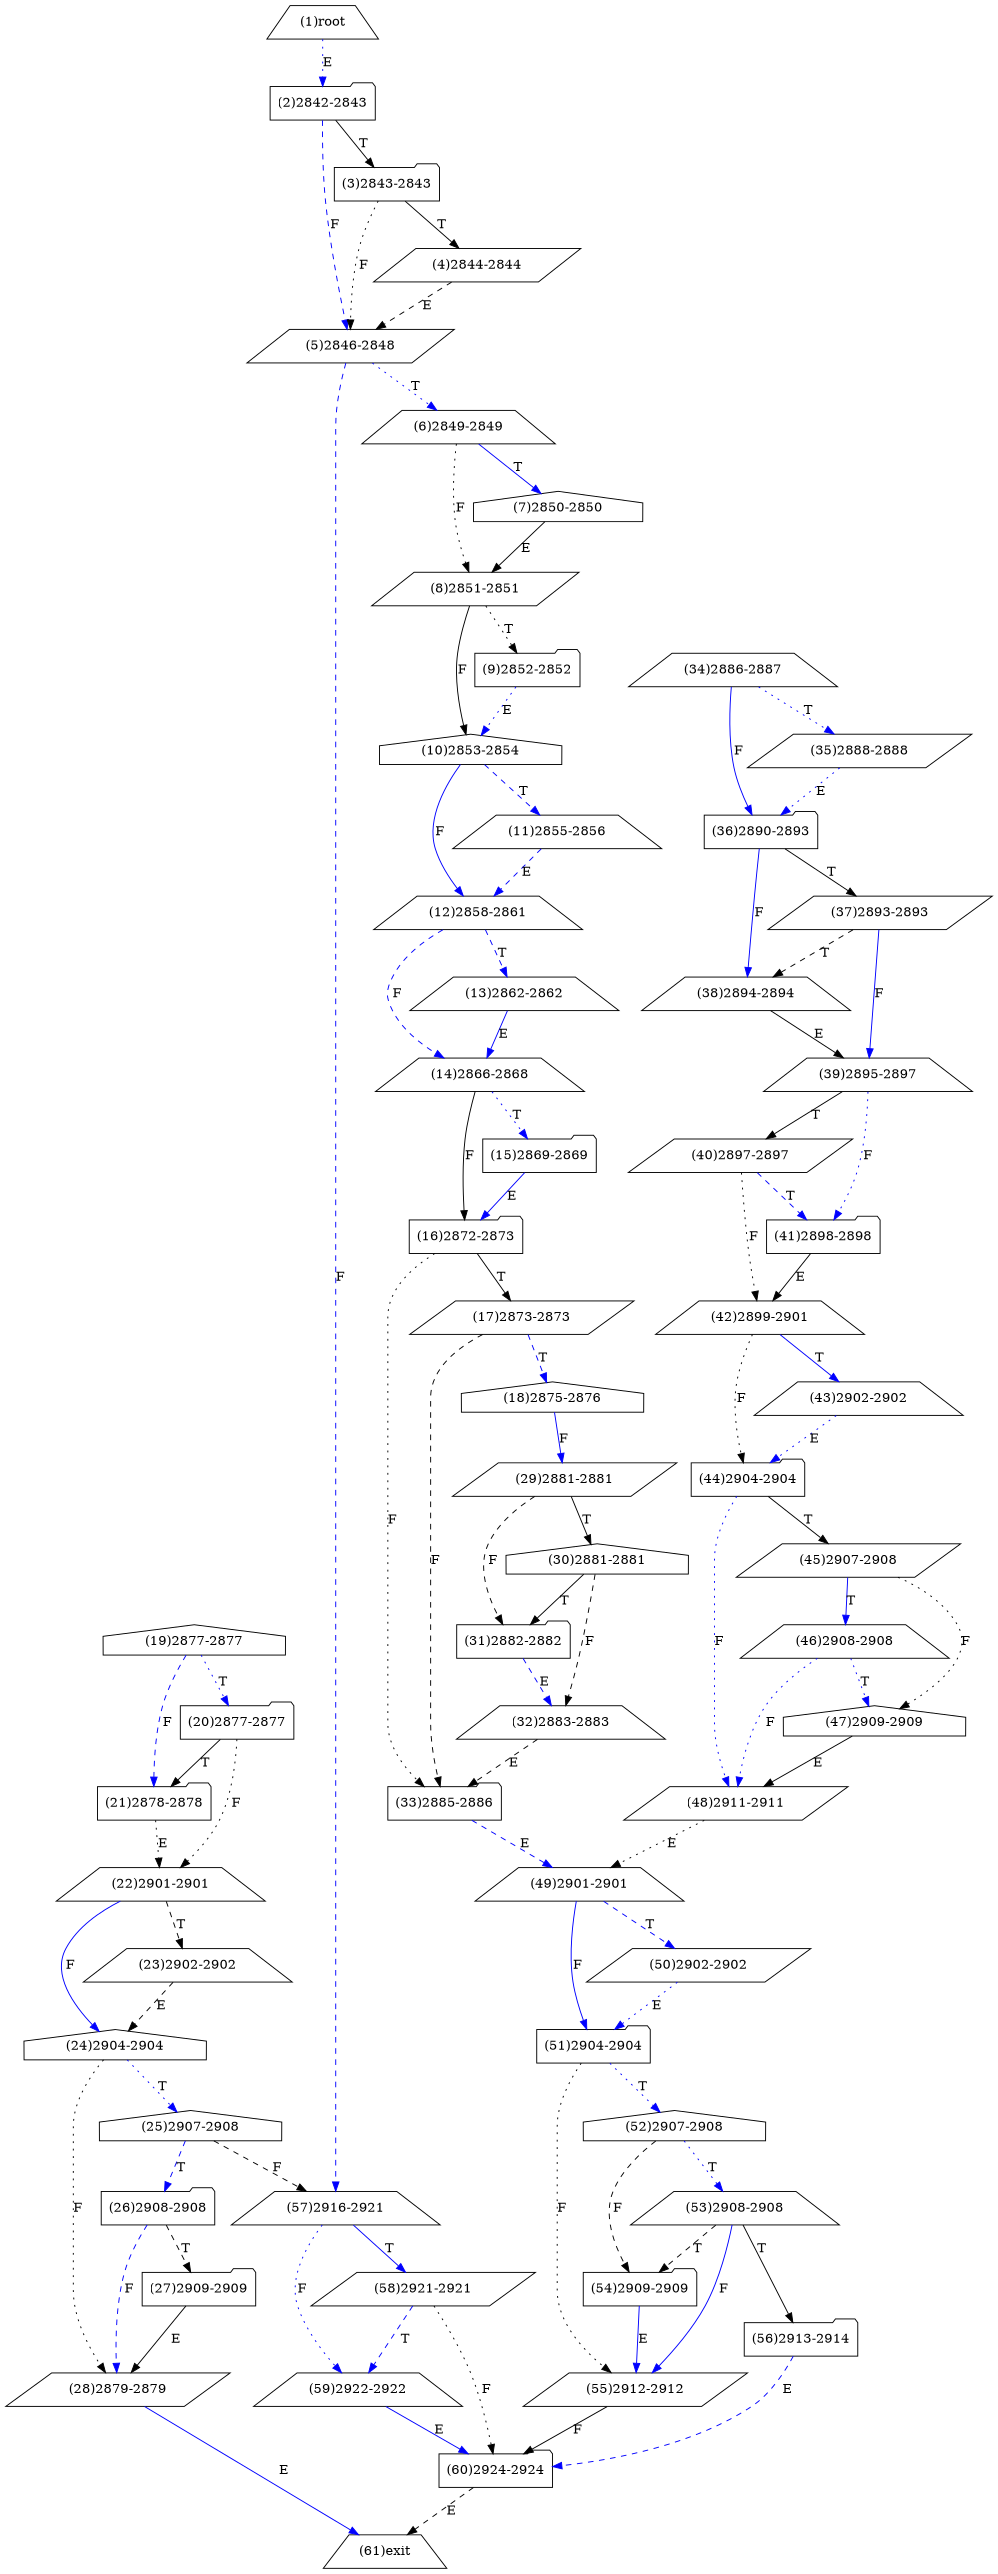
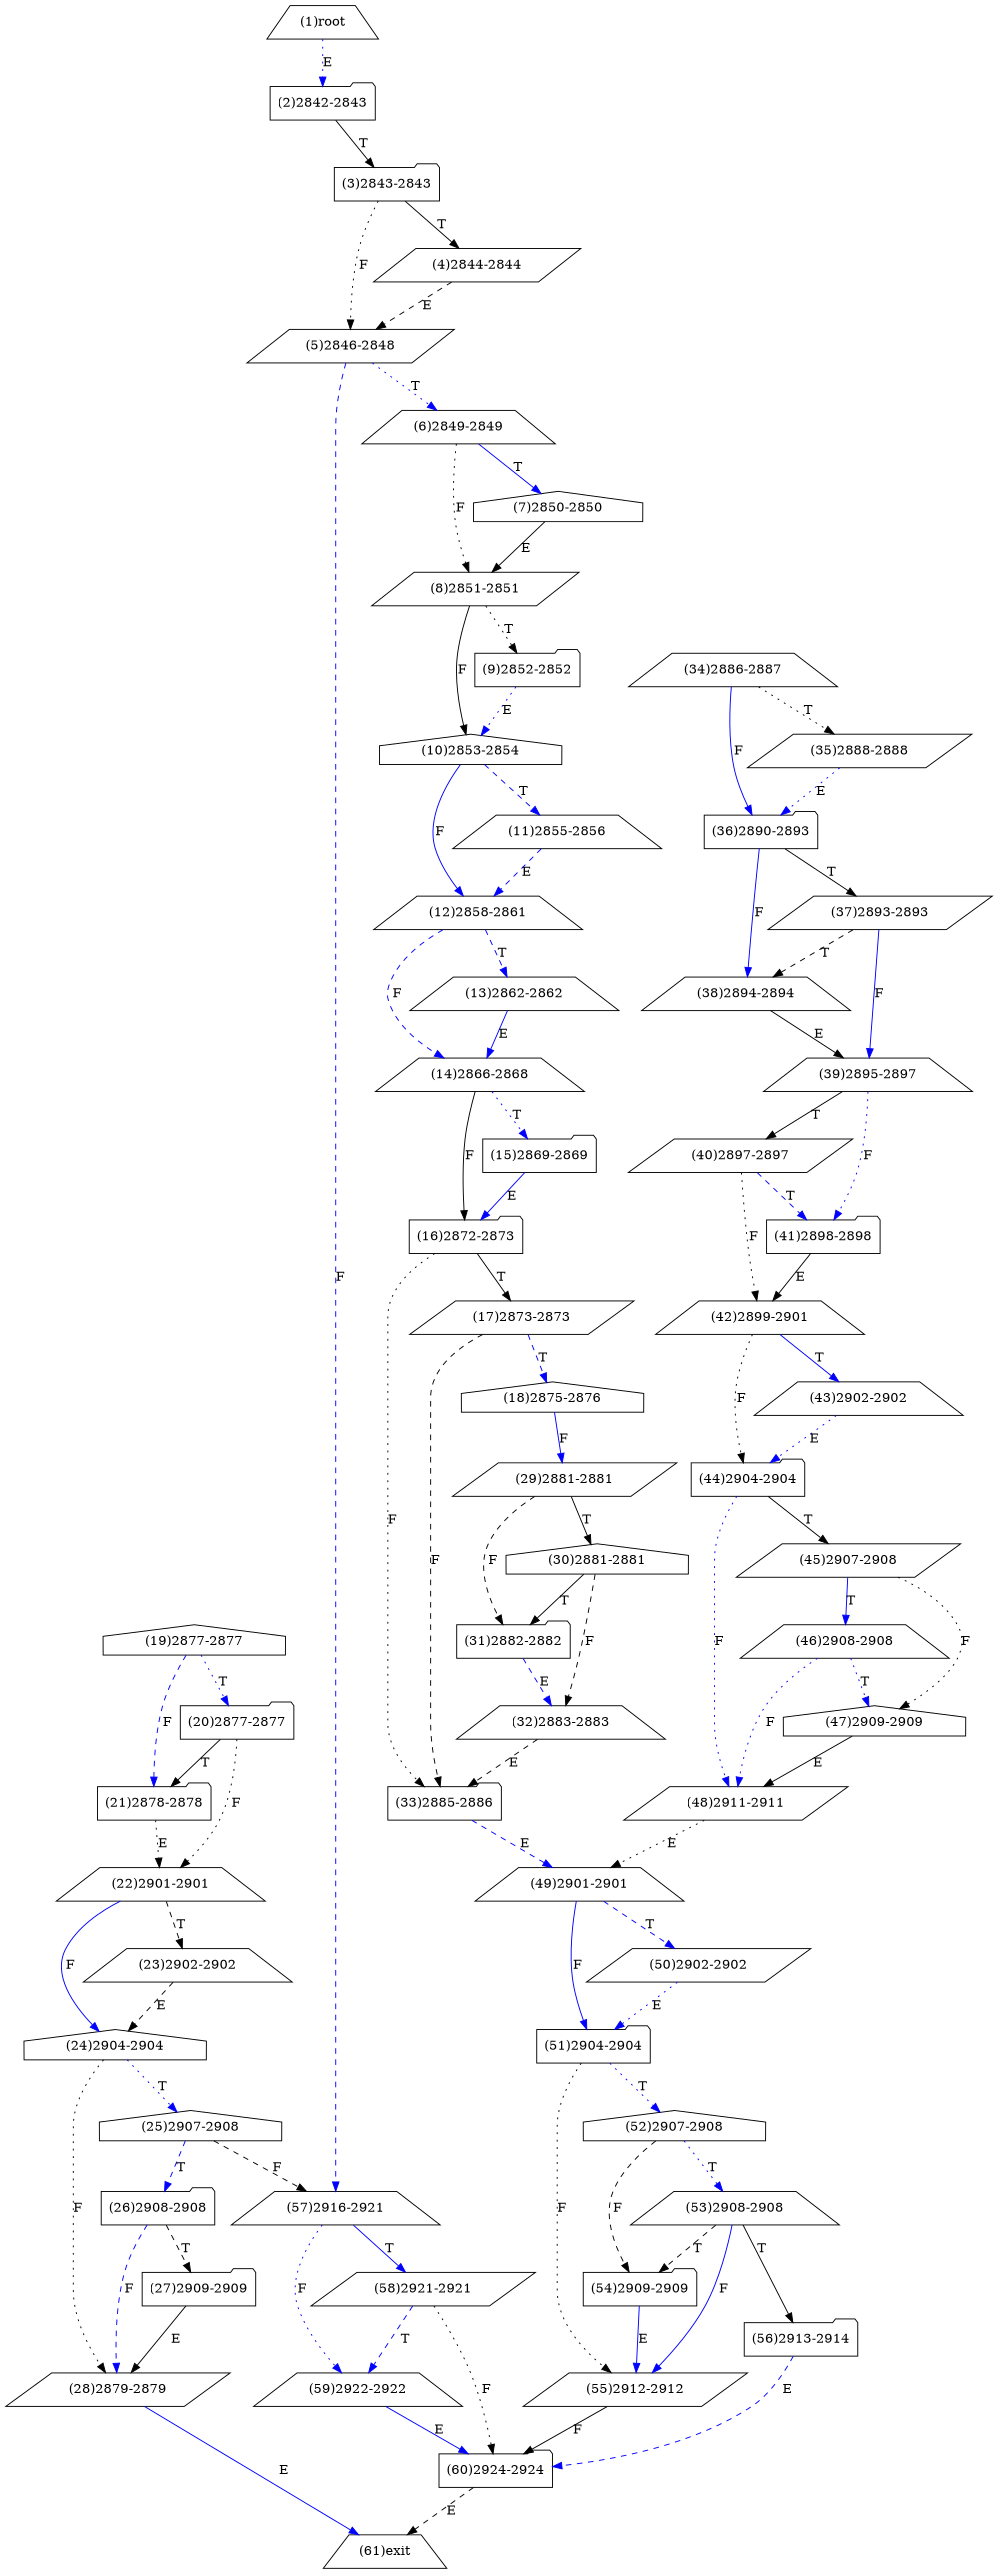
edge "(2)2842-2843" -> "(5)2846-2848": removed, label "F"
edge "(34)2886-2887" -> "(35)2888-2888": color blue -> black
